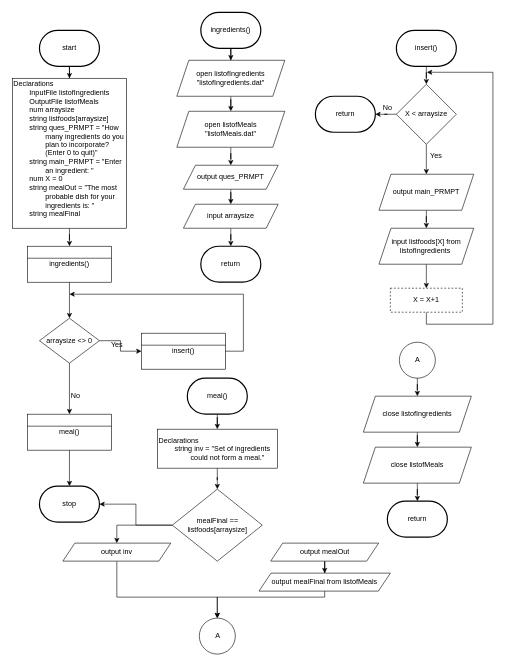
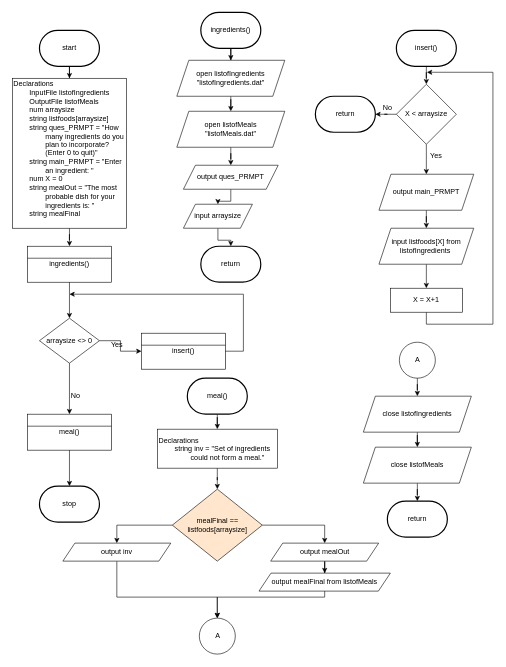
node "input arraysize": size 95x24 -> 69x24
node "X = X+1": style dashed -> solid
edge "mealFinal == listfoods[arraysize]" -> "stop": now "mealFinal == listfoods[arraysize]" -> "output mealOut"
node "mealFinal == listfoods[arraysize]": fillcolor #ffffff -> #ffe6cc
